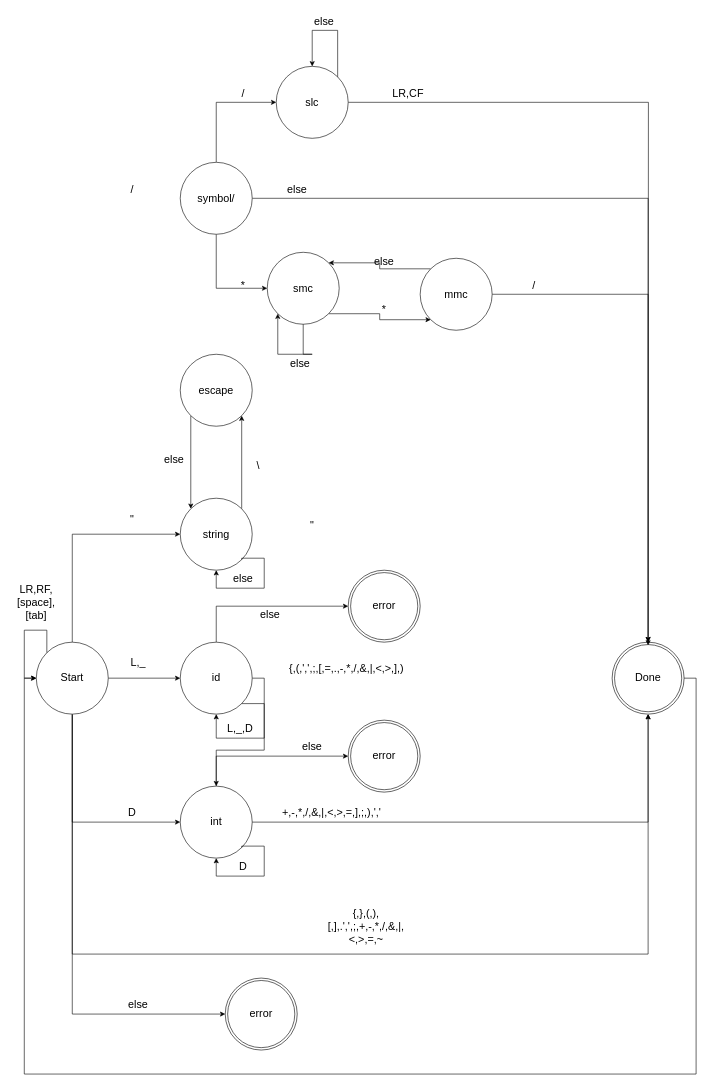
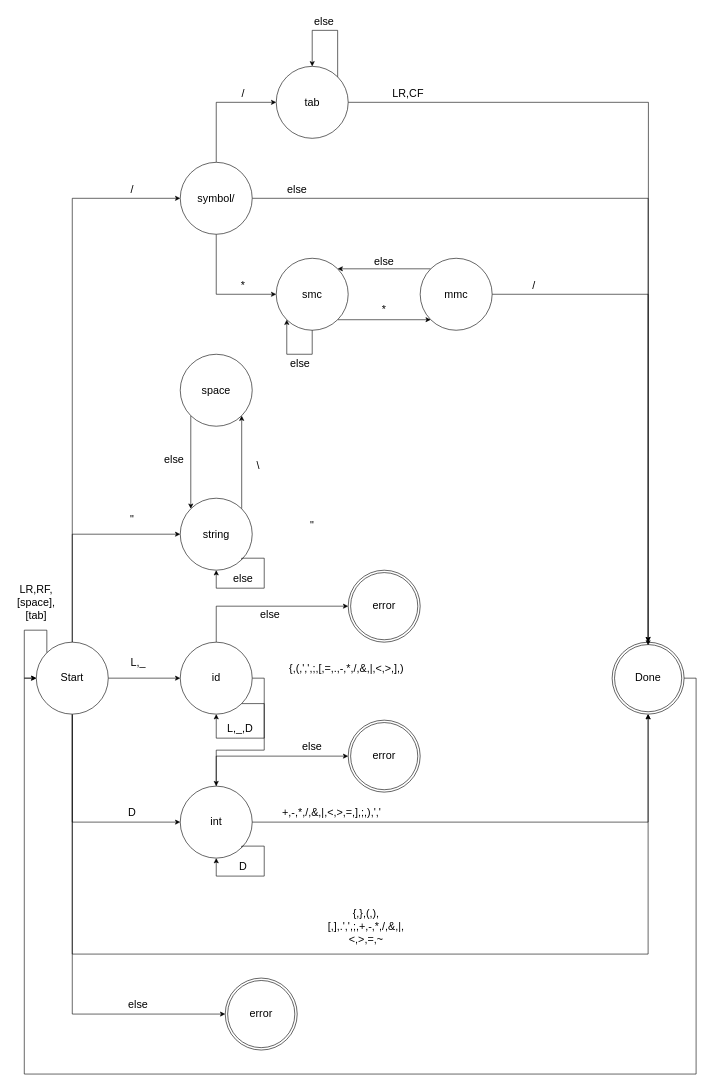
node "slc": label "slc" -> "tab"
edge "Start" -> "symbol/": added
node "smc": moved (303, 288) -> (312, 294)
node "escape": label "escape" -> "space"
